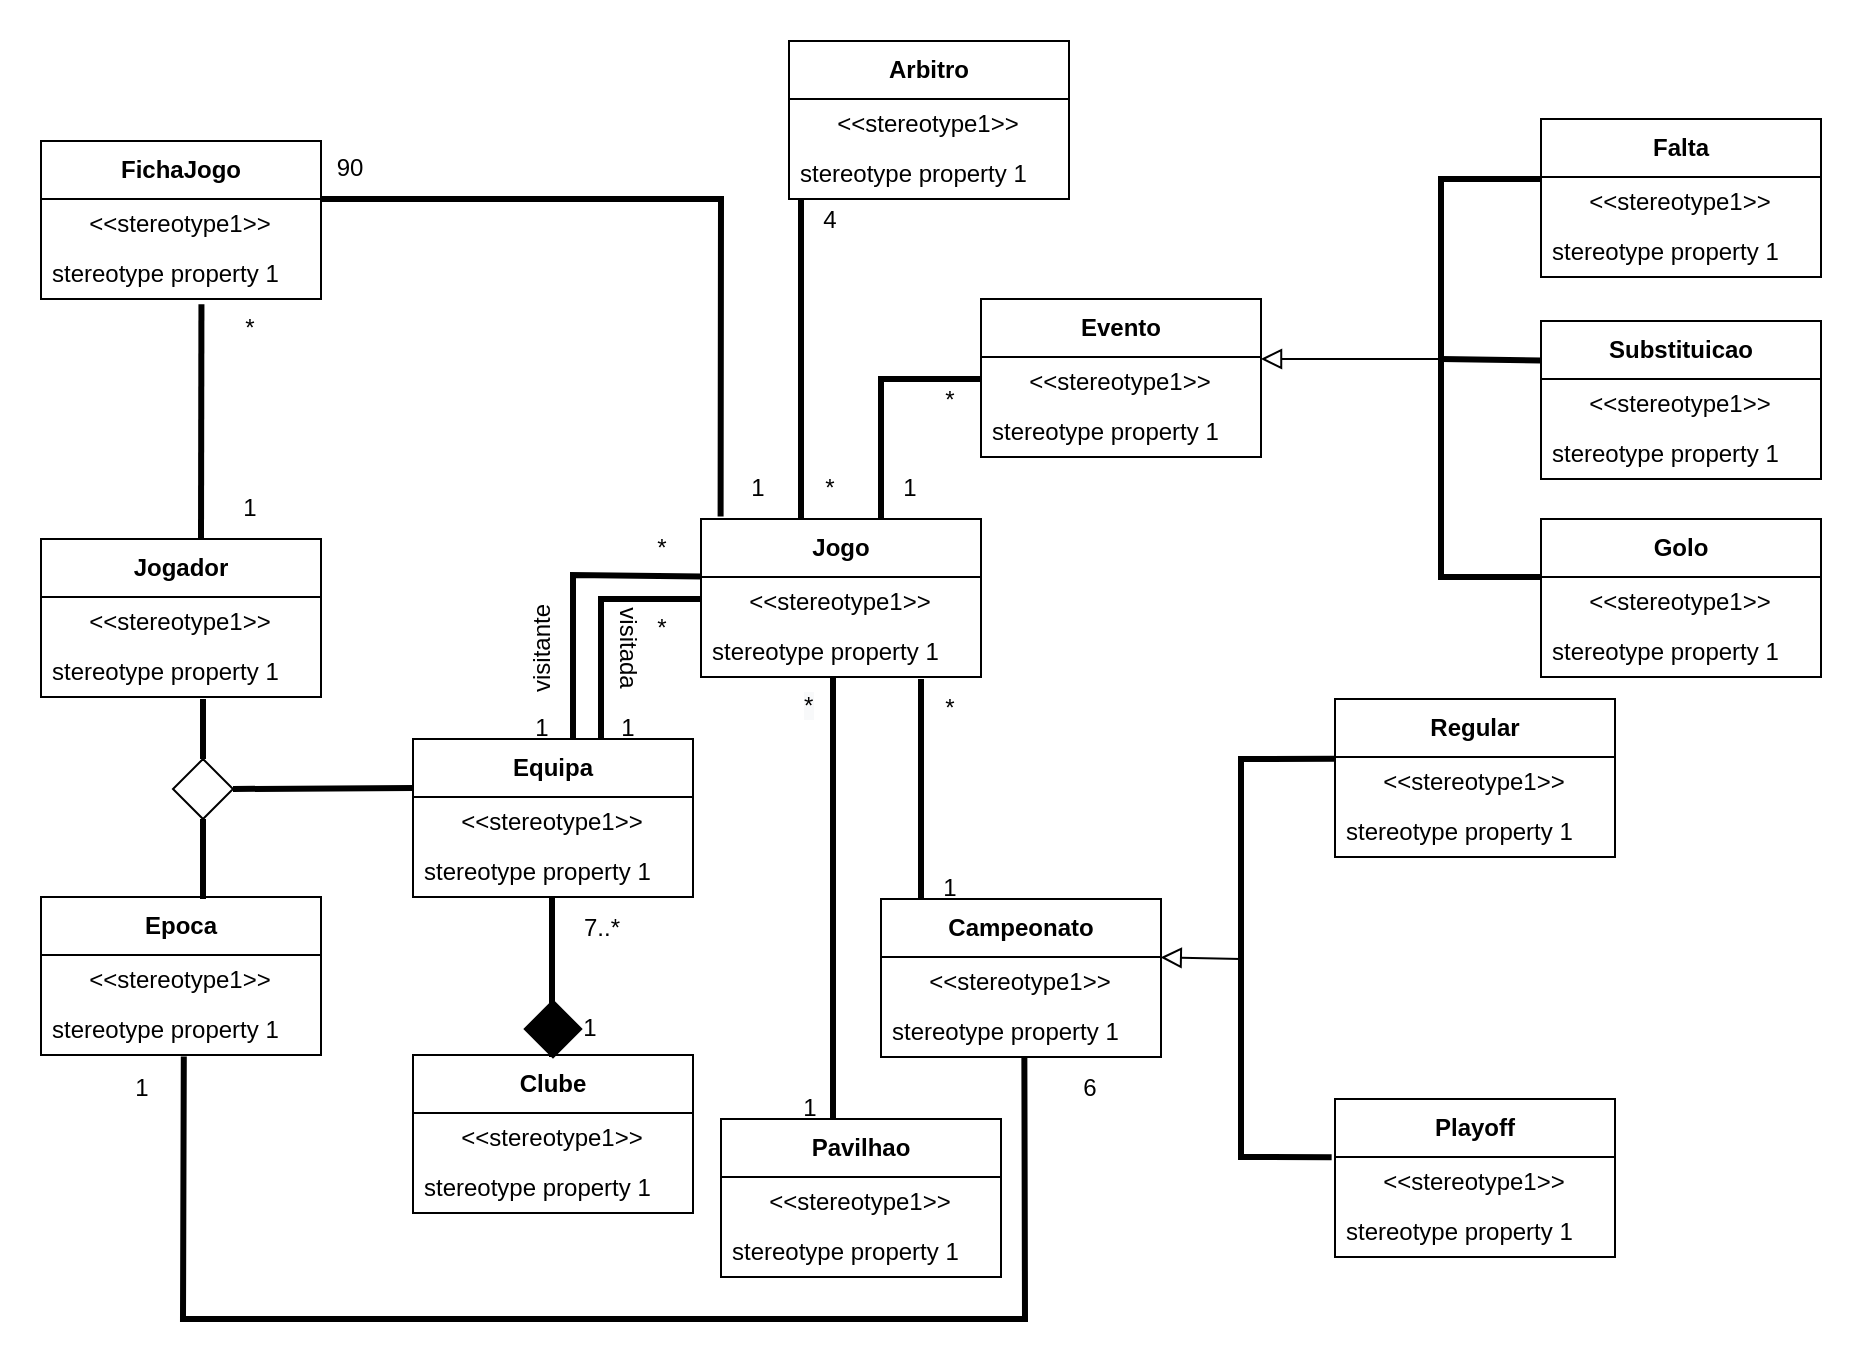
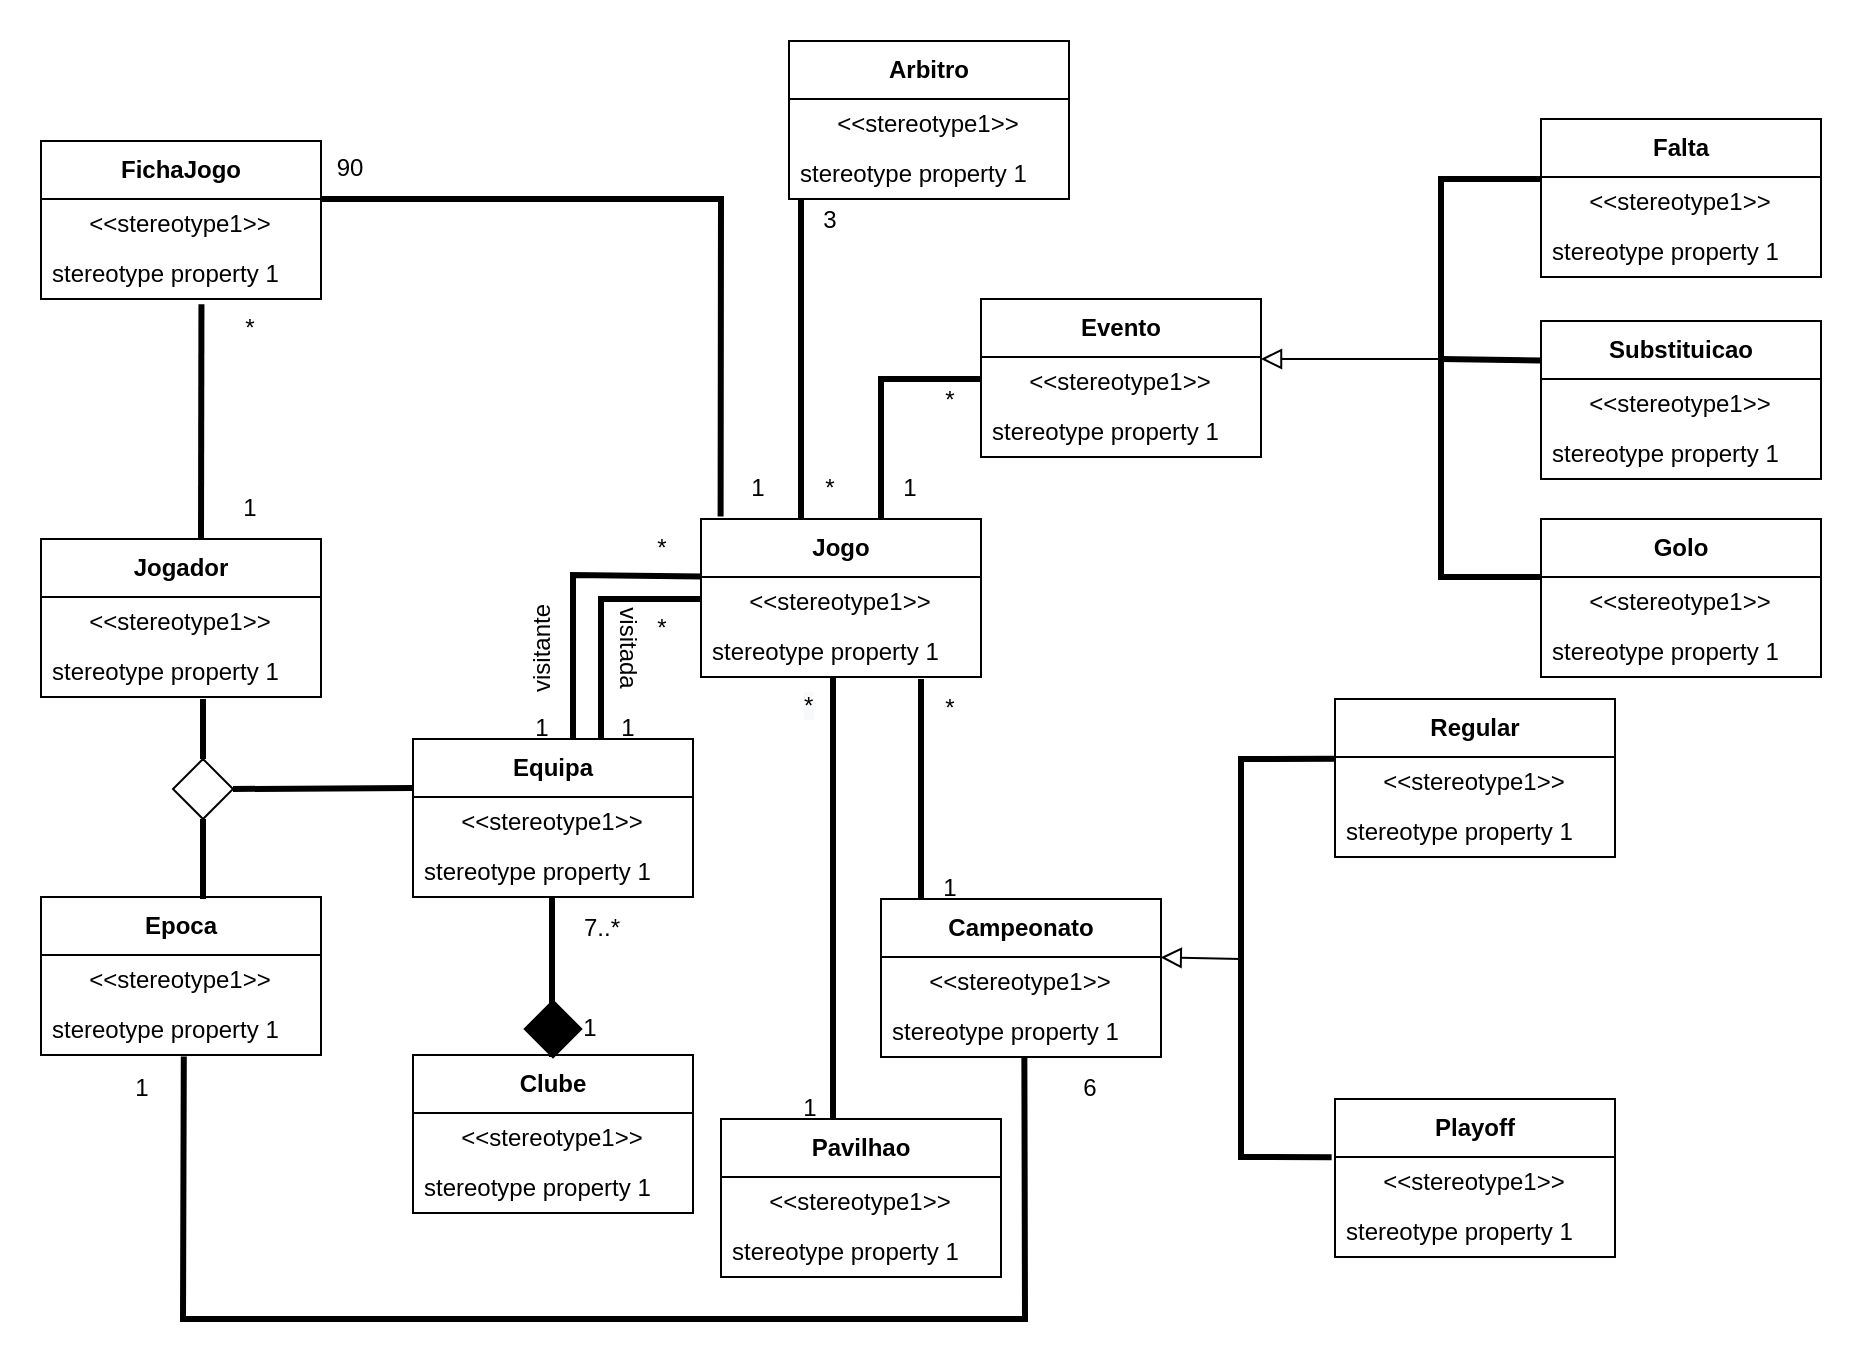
node "4": label "4" -> "3"
